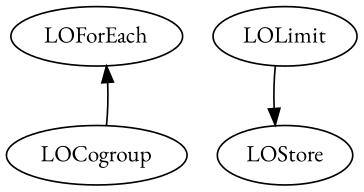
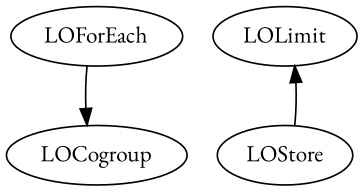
edge "LOLimit" -> "LOStore": reversed
edge "LOCogroup" -> "LOForEach": reversed
